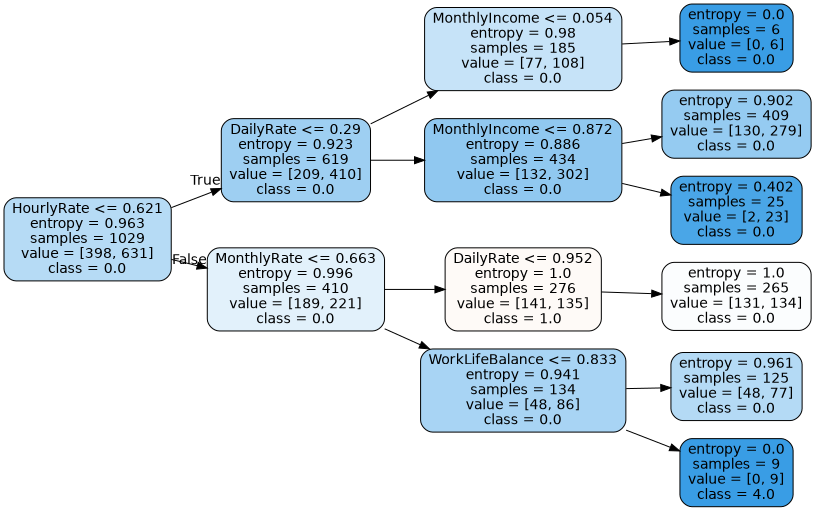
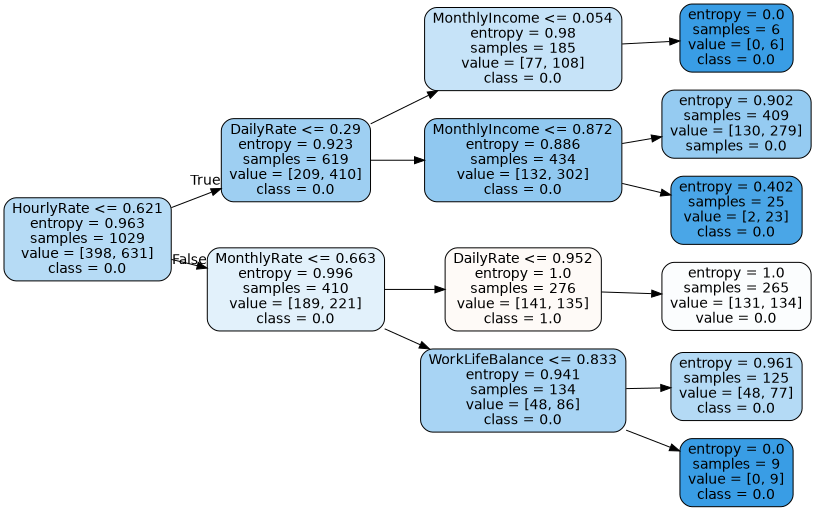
node "entropy = 0.902 samples = 409 value = [130, 279] class = 0.0": label "entropy = 0.902 samples = 409 value = [130, 279] class = 0.0" -> "entropy = 0.902 samples = 409 value = [130, 279] samples = 0.0"
node "entropy = 1.0 samples = 265 value = [131, 134] class = 0.0": label "entropy = 1.0 samples = 265 value = [131, 134] class = 0.0" -> "entropy = 1.0 samples = 265 value = [131, 134] value = 0.0"
node "entropy = 0.0 samples = 9 value = [0, 9] class = 4.0": label "entropy = 0.0 samples = 9 value = [0, 9] class = 4.0" -> "entropy = 0.0 samples = 9 value = [0, 9] class = 0.0"
